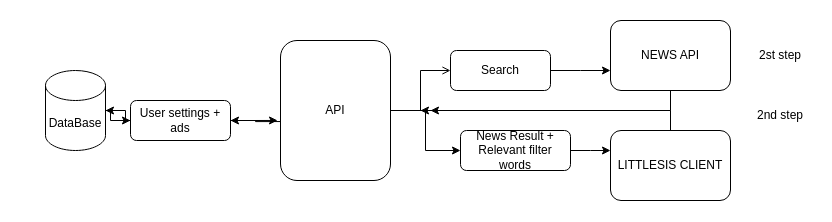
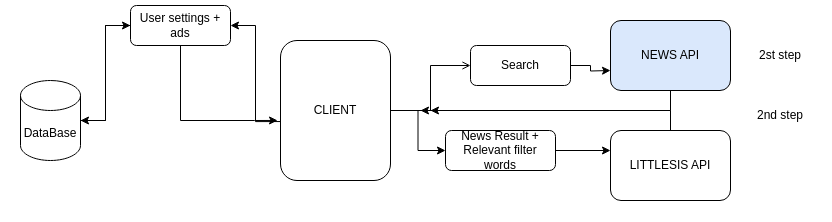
node "NEWS API": fillcolor #ffffff -> #dae8fc
node "Search": moved (501, 71) -> (521, 66)
node "DataBase": moved (76, 111) -> (51, 121)
node "API": label "API" -> "CLIENT"
node "User settings + ads": moved (181, 121) -> (181, 26)
node "News Result + Relevant filter words": moved (516, 151) -> (501, 151)
node "LITTLESIS CLIENT": label "LITTLESIS CLIENT" -> "LITTLESIS API"
